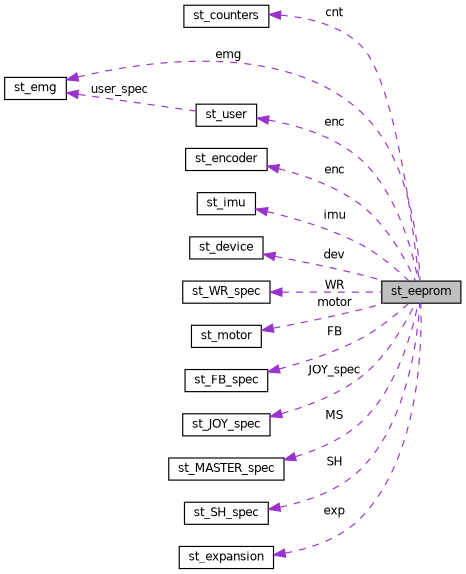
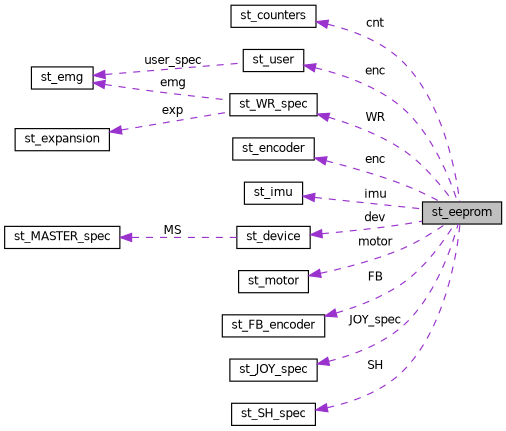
edge "st_eeprom" -> "st_emg": now "st_WR_spec" -> "st_emg"
node "st_FB_spec": label "st_FB_spec" -> "st_FB_encoder"
edge "st_eeprom" -> "st_MASTER_spec": now "st_device" -> "st_MASTER_spec"
edge "st_eeprom" -> "st_expansion": now "st_WR_spec" -> "st_expansion"
